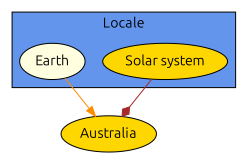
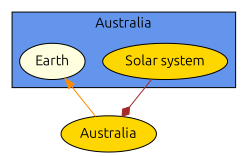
cluster "Locale": label "Locale" -> "Australia"
edge "Earth" -> "Australia": reversed
